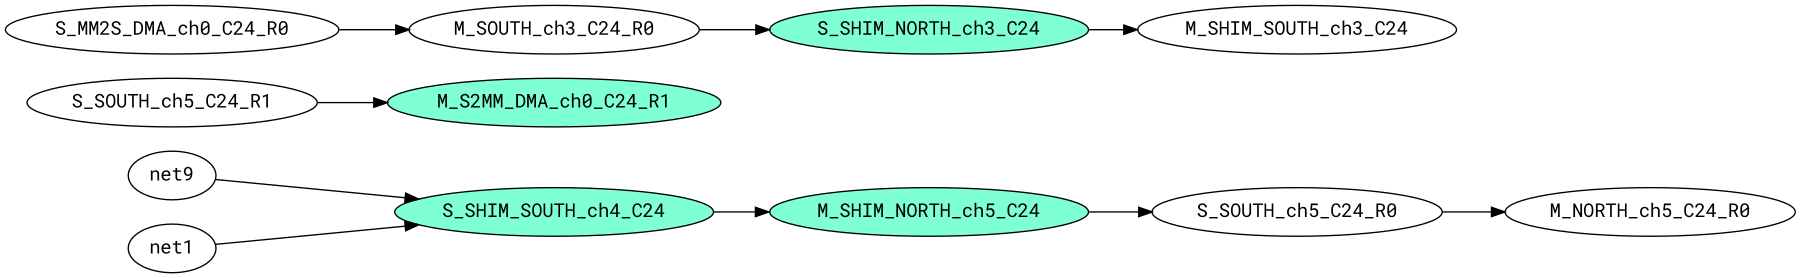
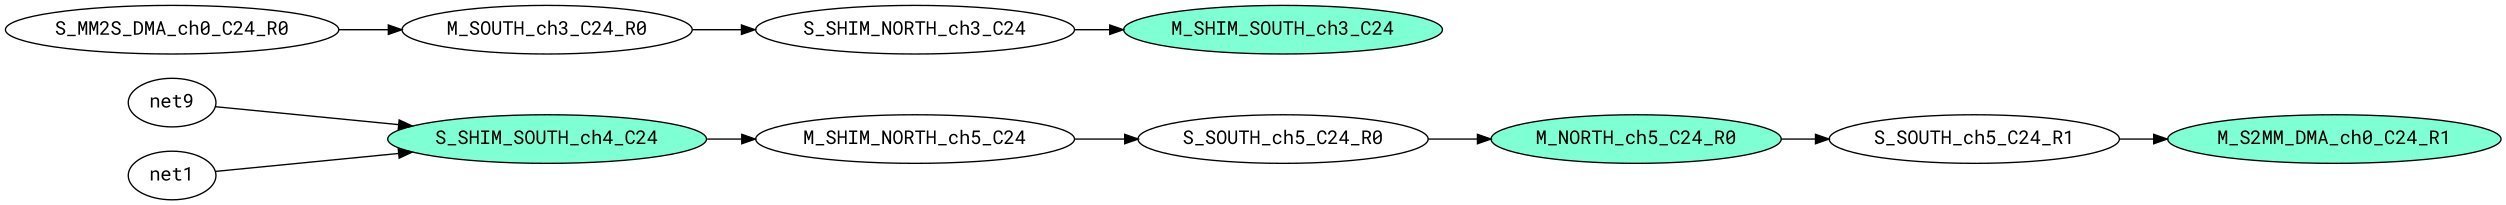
node "S_SHIM_NORTH_ch3_C24": fillcolor aquamarine -> White
node "M_SHIM_SOUTH_ch3_C24": fillcolor White -> aquamarine
edge "M_NORTH_ch5_C24_R0" -> "S_SOUTH_ch5_C24_R1": added
node "M_SHIM_NORTH_ch5_C24": fillcolor aquamarine -> White
node "M_NORTH_ch5_C24_R0": fillcolor White -> aquamarine
